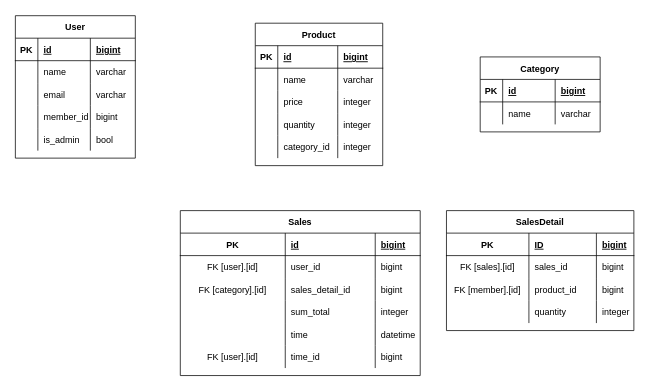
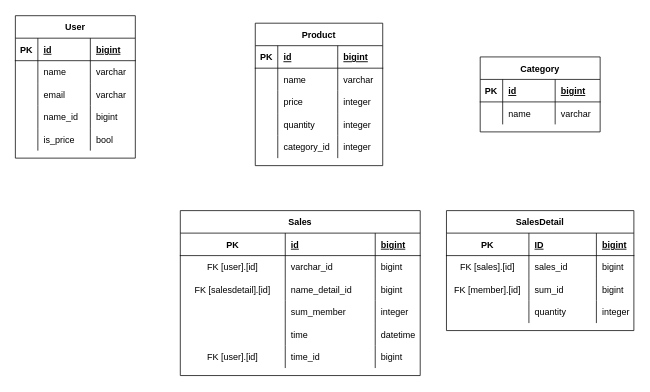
node "member_id": label "member_id" -> "name_id"
node "is_admin": label "is_admin" -> "is_price"
node "user_id": label "user_id" -> "varchar_id"
node "FK [category].[id]": label "FK [category].[id]" -> "FK [salesdetail].[id]"
node "sales_detail_id": label "sales_detail_id" -> "name_detail_id"
node "product_id": label "product_id" -> "sum_id"
node "sum_total": label "sum_total" -> "sum_member"
